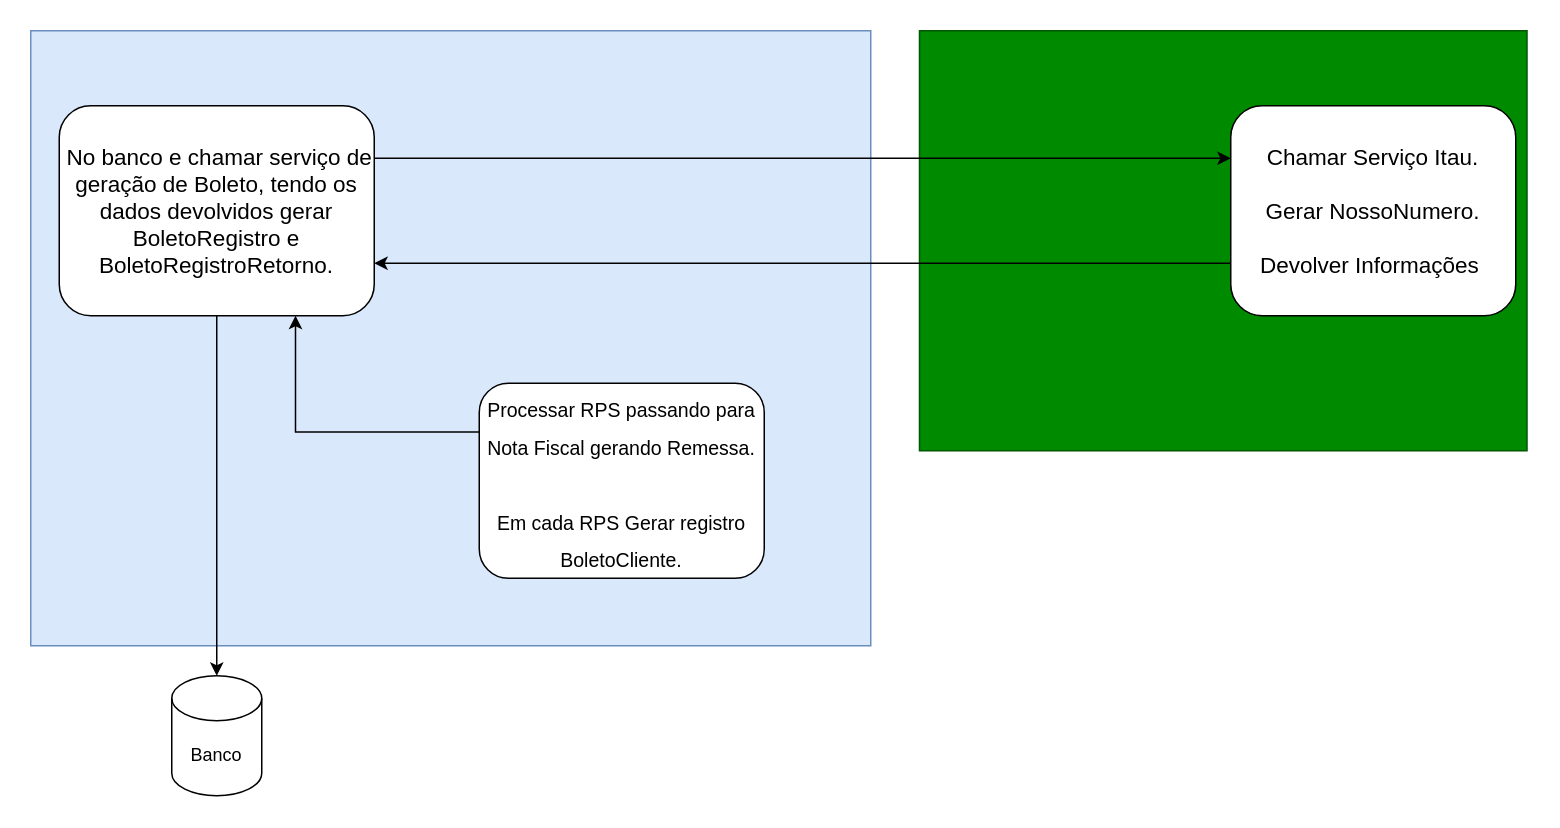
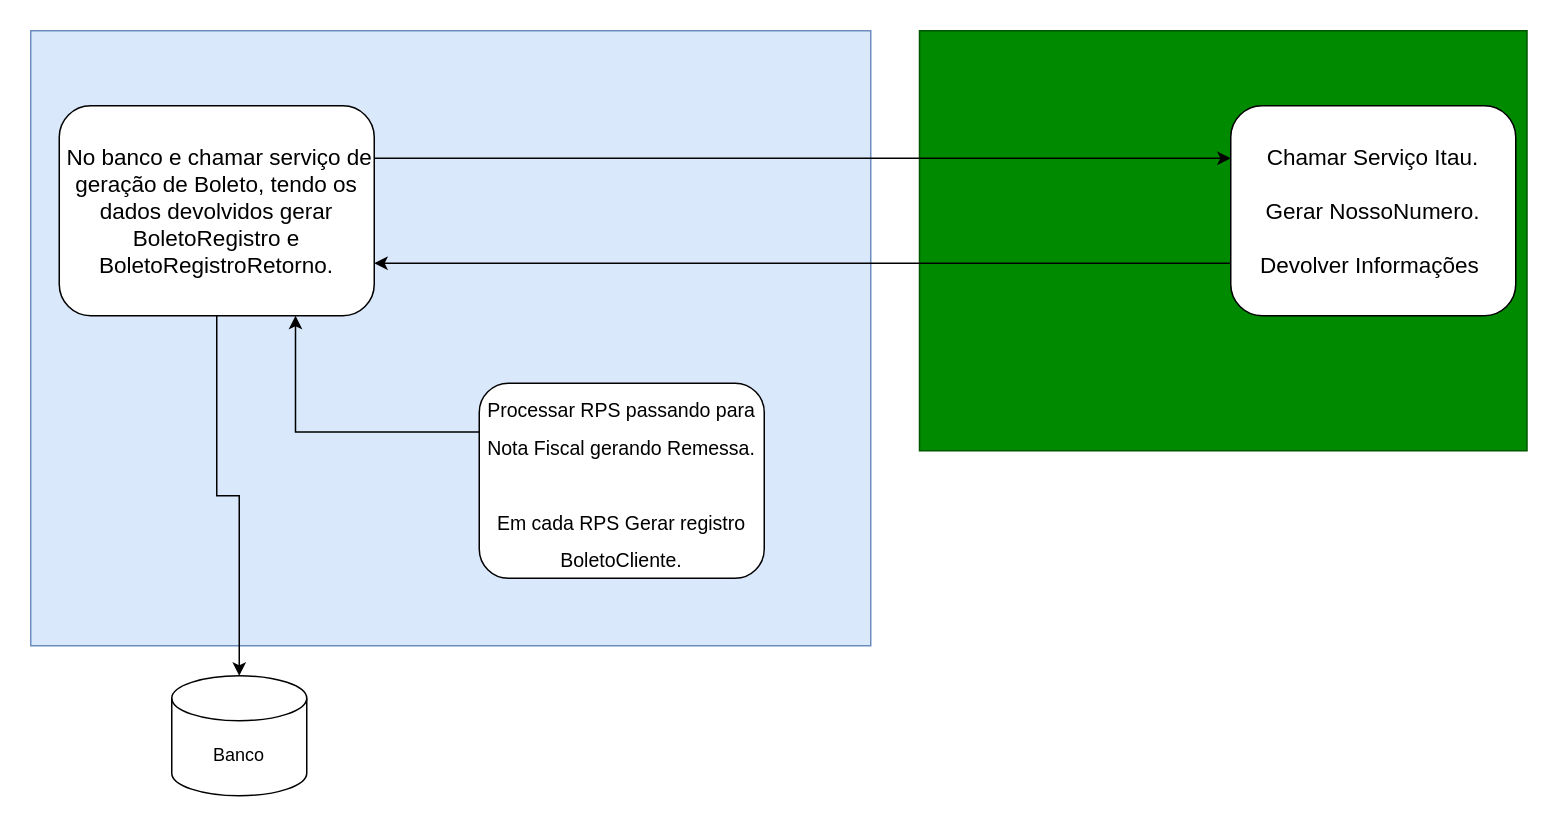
node "Banco": size 90x120 -> 135x120
